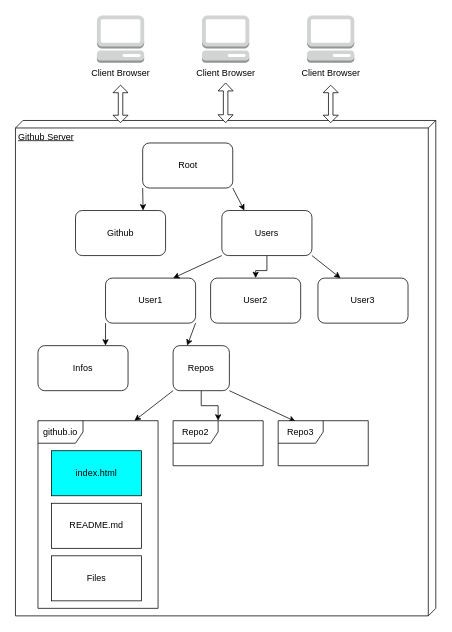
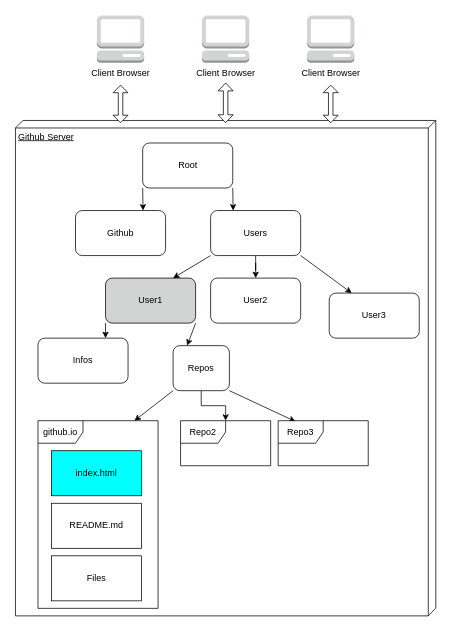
node "Users": moved (267, 233) -> (255, 233)
node "User1": fillcolor #ffffff -> #d2d3d3
node "User3": moved (363, 300) -> (374, 315)
node "Infos": moved (83, 368) -> (83, 360)
node "Repo2": moved (218, 443) -> (225, 443)
